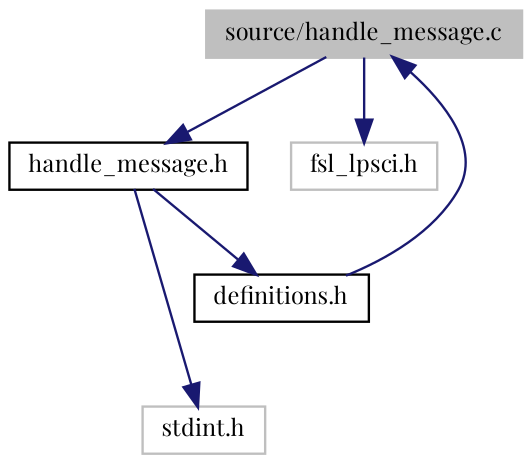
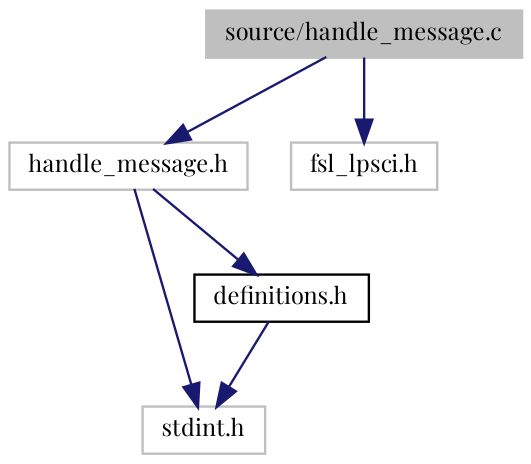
node "handle_message.h": color black -> grey75
edge "definitions.h" -> "source/handle_message.c": now "definitions.h" -> "stdint.h"
